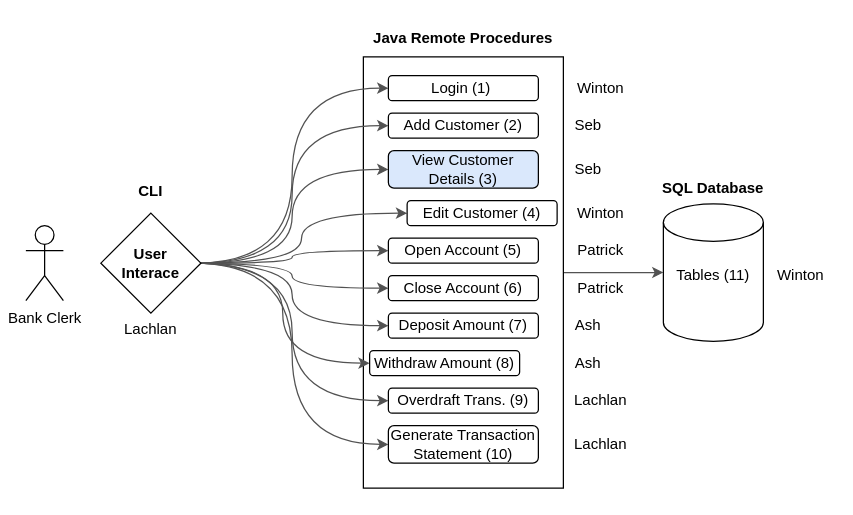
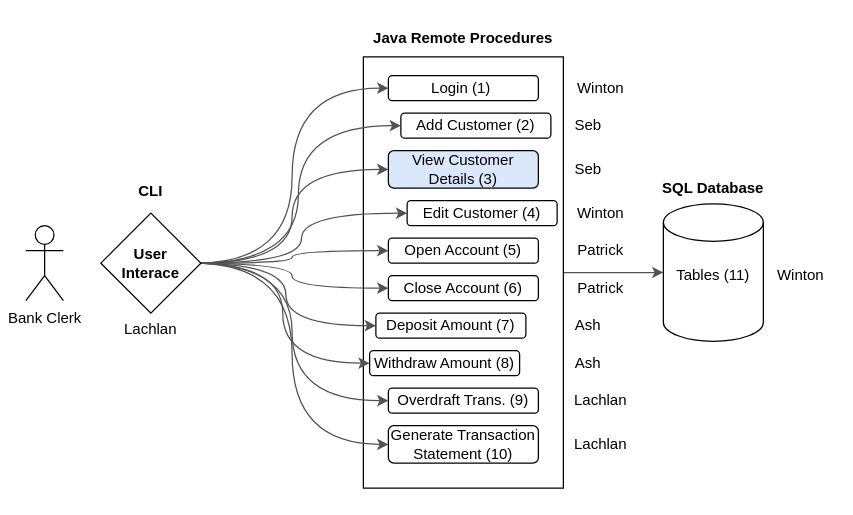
node "Add Customer (2)": moved (463, 126) -> (476, 126)
node "Deposit Amount (7)": moved (463, 326) -> (451, 326)
